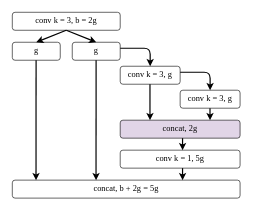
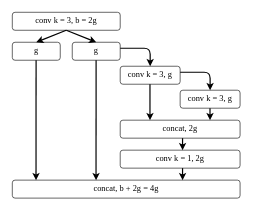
node "concat, 2g": fillcolor #e1d5e7 -> #ffffff
node "conv k = 1, 5g": label "conv k = 1, 5g" -> "conv k = 1, 2g"
node "concat, b + 2g = 5g": label "concat, b + 2g = 5g" -> "concat, b + 2g = 4g"
